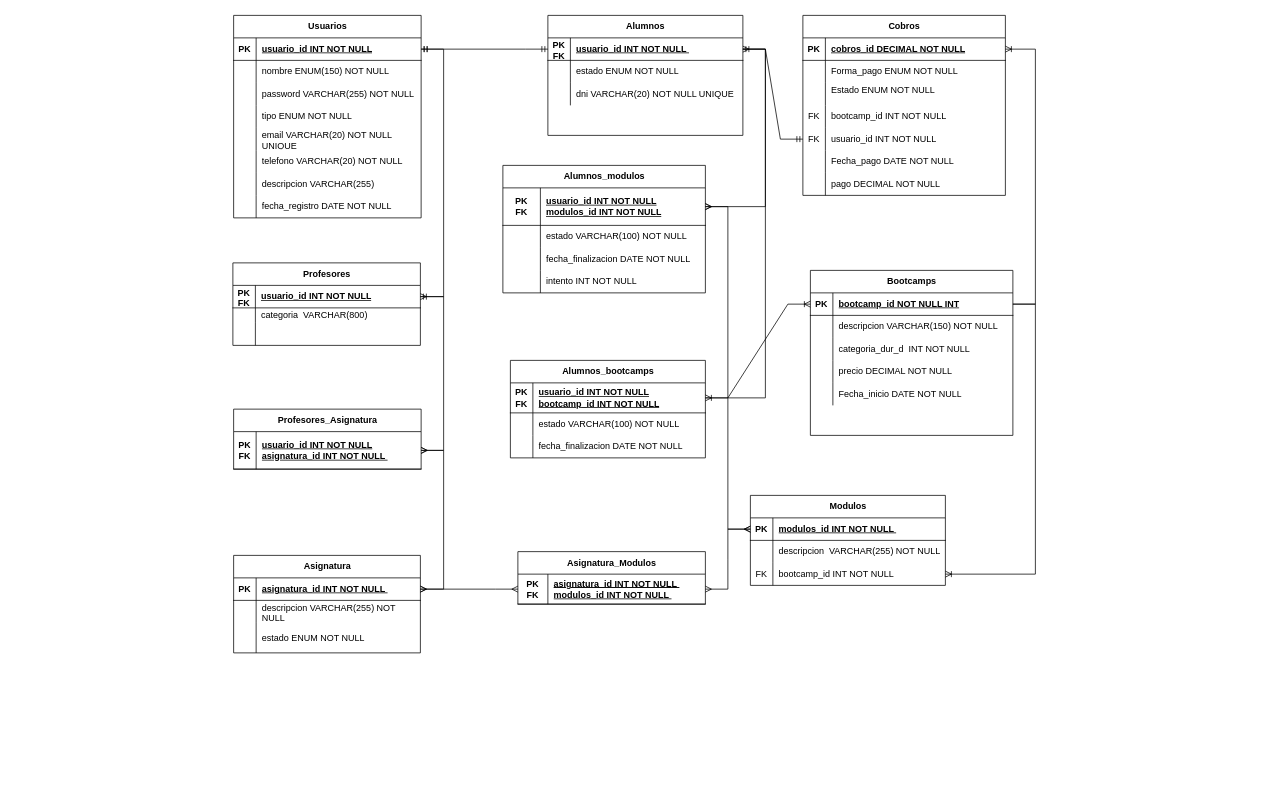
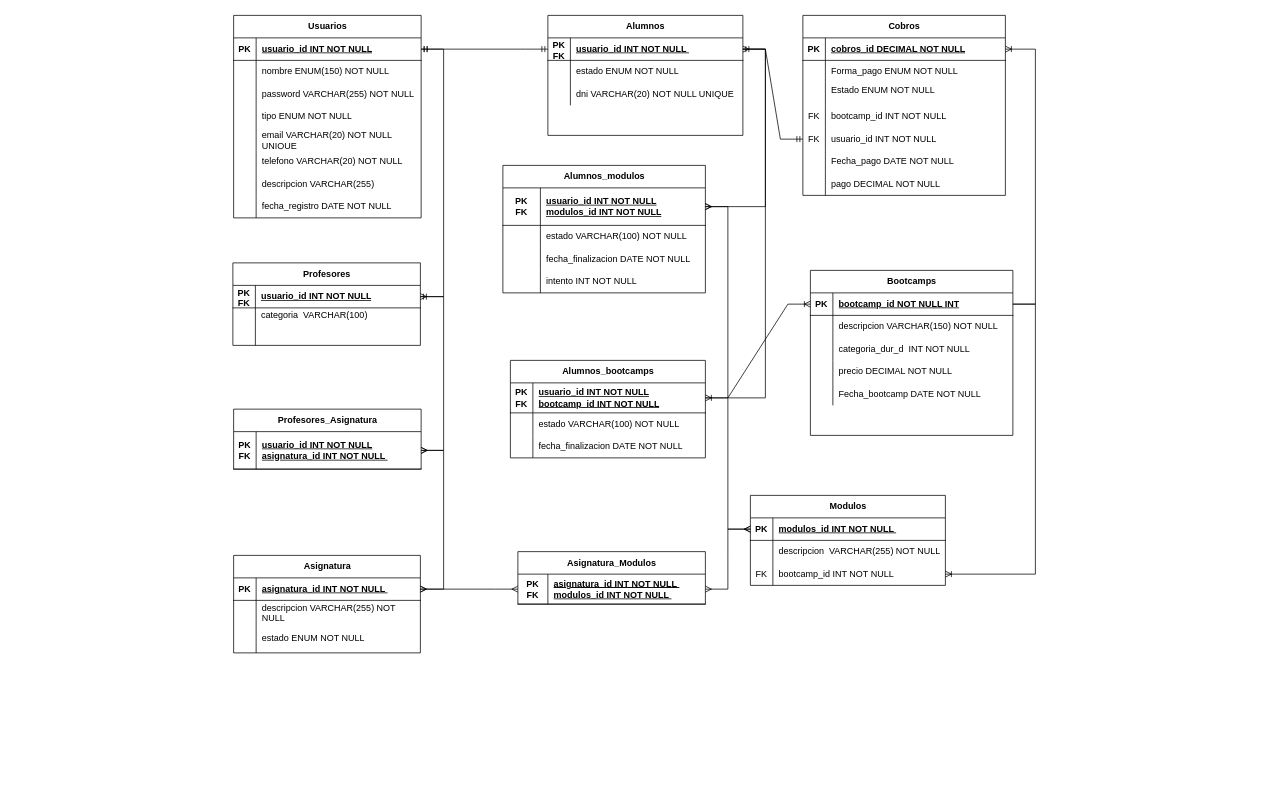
node "categoria VARCHAR(800)": label "categoria VARCHAR(800)" -> "categoria VARCHAR(100)"
node "Fecha_inicio DATE NOT NULL": label "Fecha_inicio DATE NOT NULL" -> "Fecha_bootcamp DATE NOT NULL"
